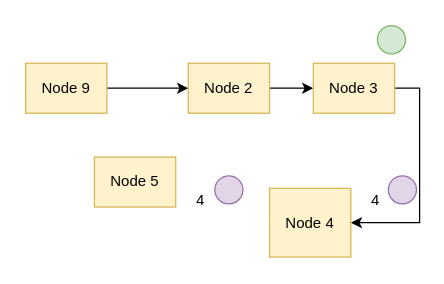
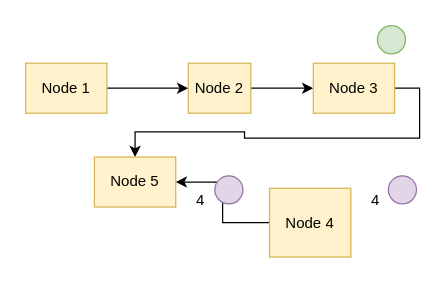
node "Node 9": label "Node 9" -> "Node 1"
node "Node 2": size 81x50 -> 63x50
edge "Node 3" -> "Node 4": now "Node 3" -> "Node 5"
edge "Node 4" -> "Node 5": added
